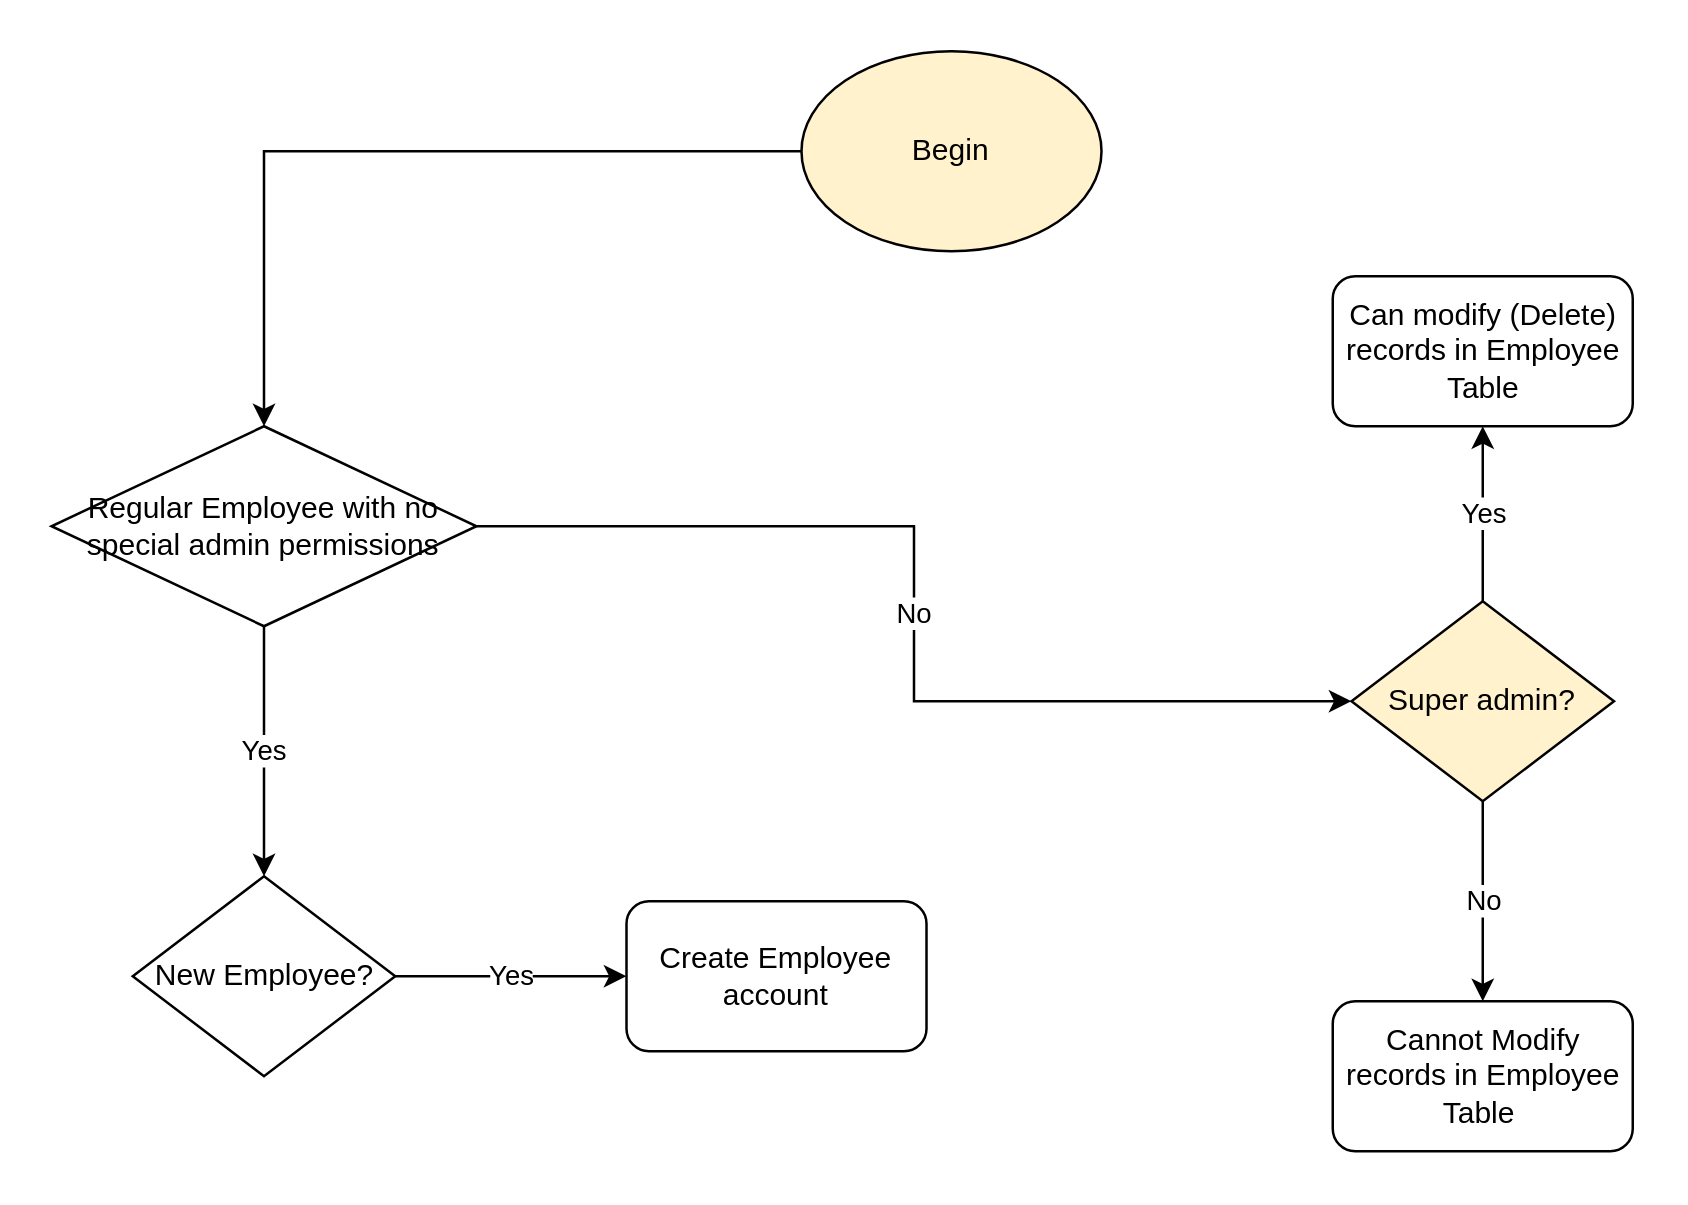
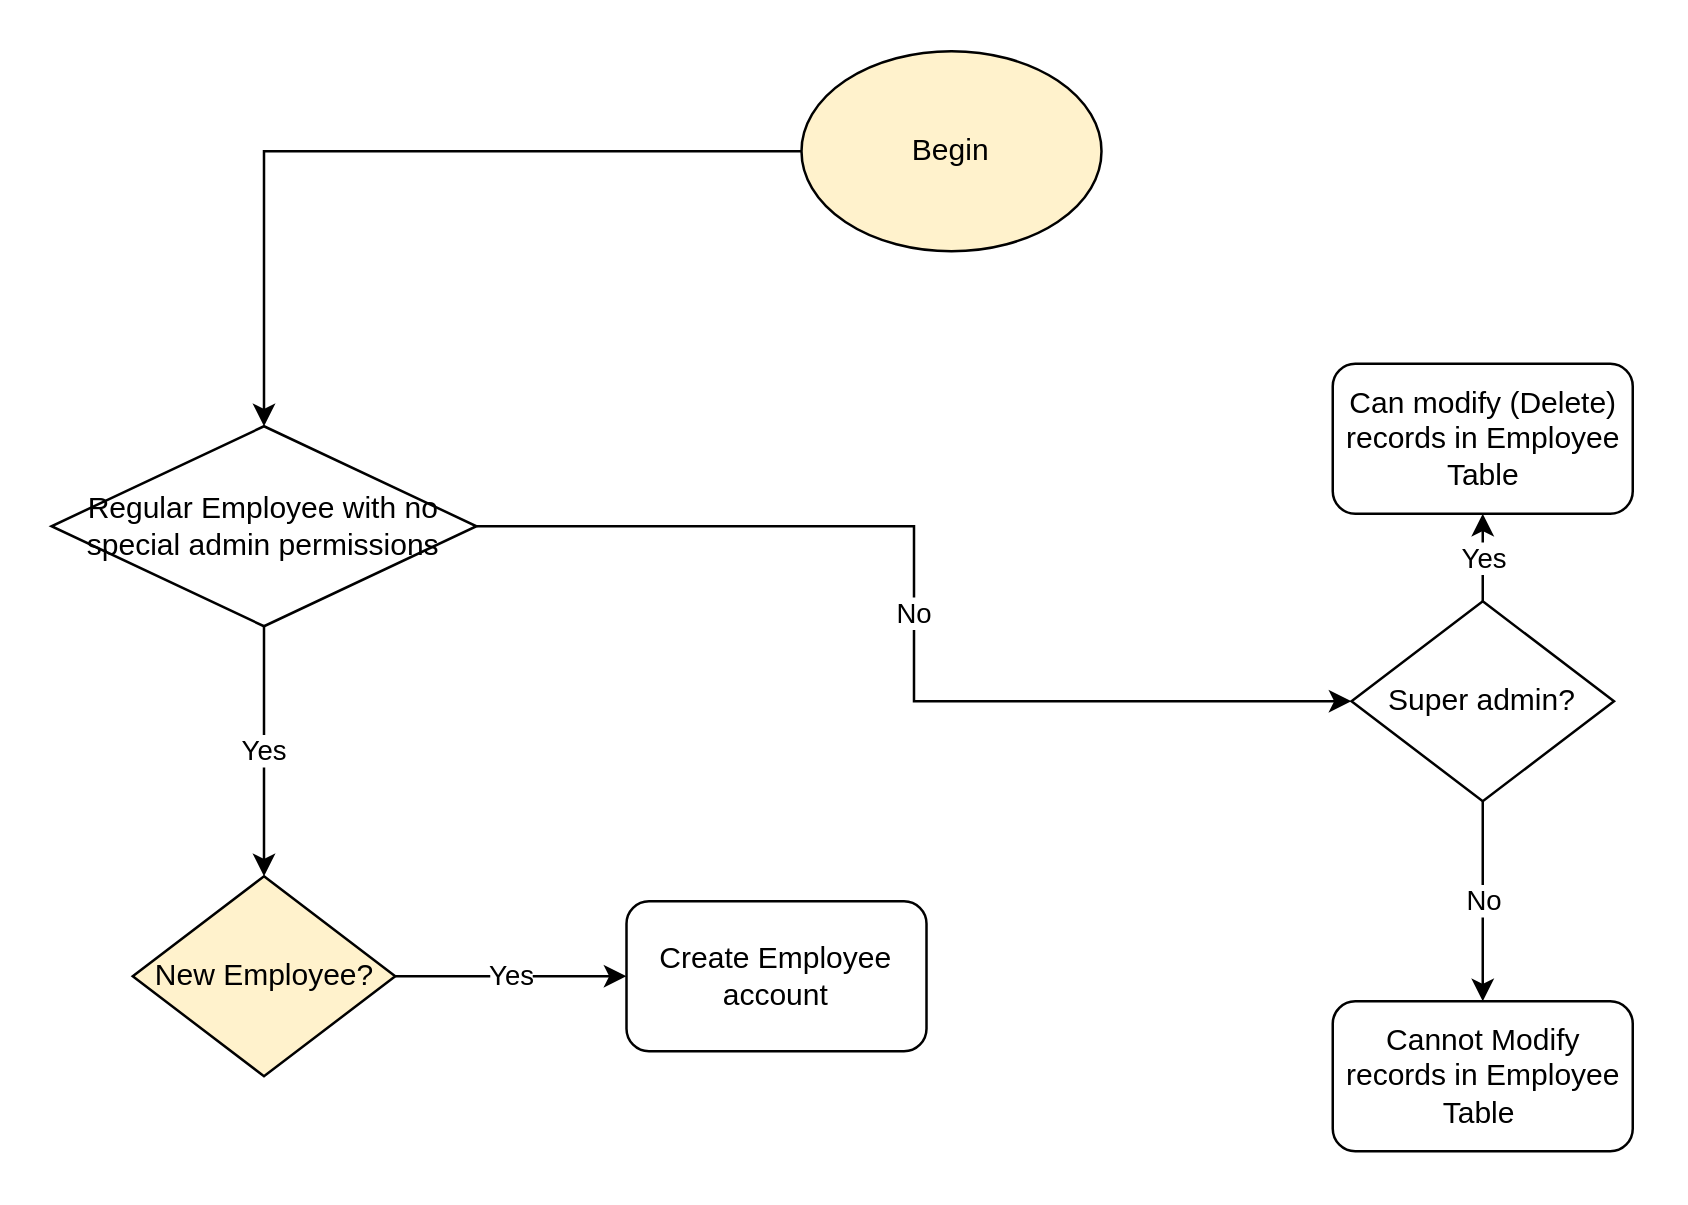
node "Can modify (Delete) records in Employee Table": moved (1483, 351) -> (1483, 439)
node "Super admin?": fillcolor #fff2cc -> #ffffff
node "New Employee?": fillcolor #ffffff -> #fff2cc
